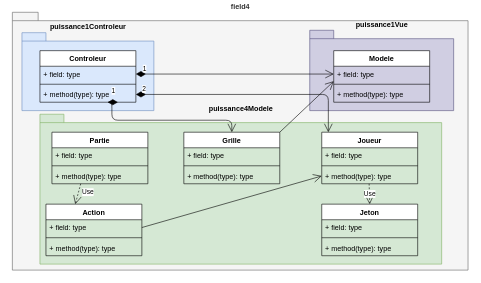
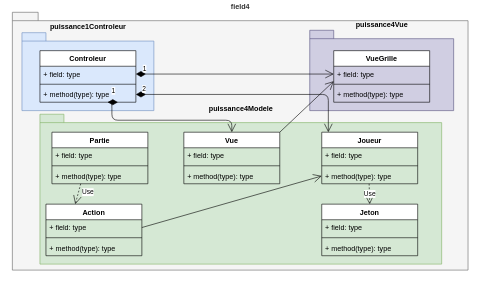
node "puissance1Vue": label "puissance1Vue" -> "puissance4Vue"
node "Modele": label "Modele" -> "VueGrille"
node "Grille": label "Grille" -> "Vue"
